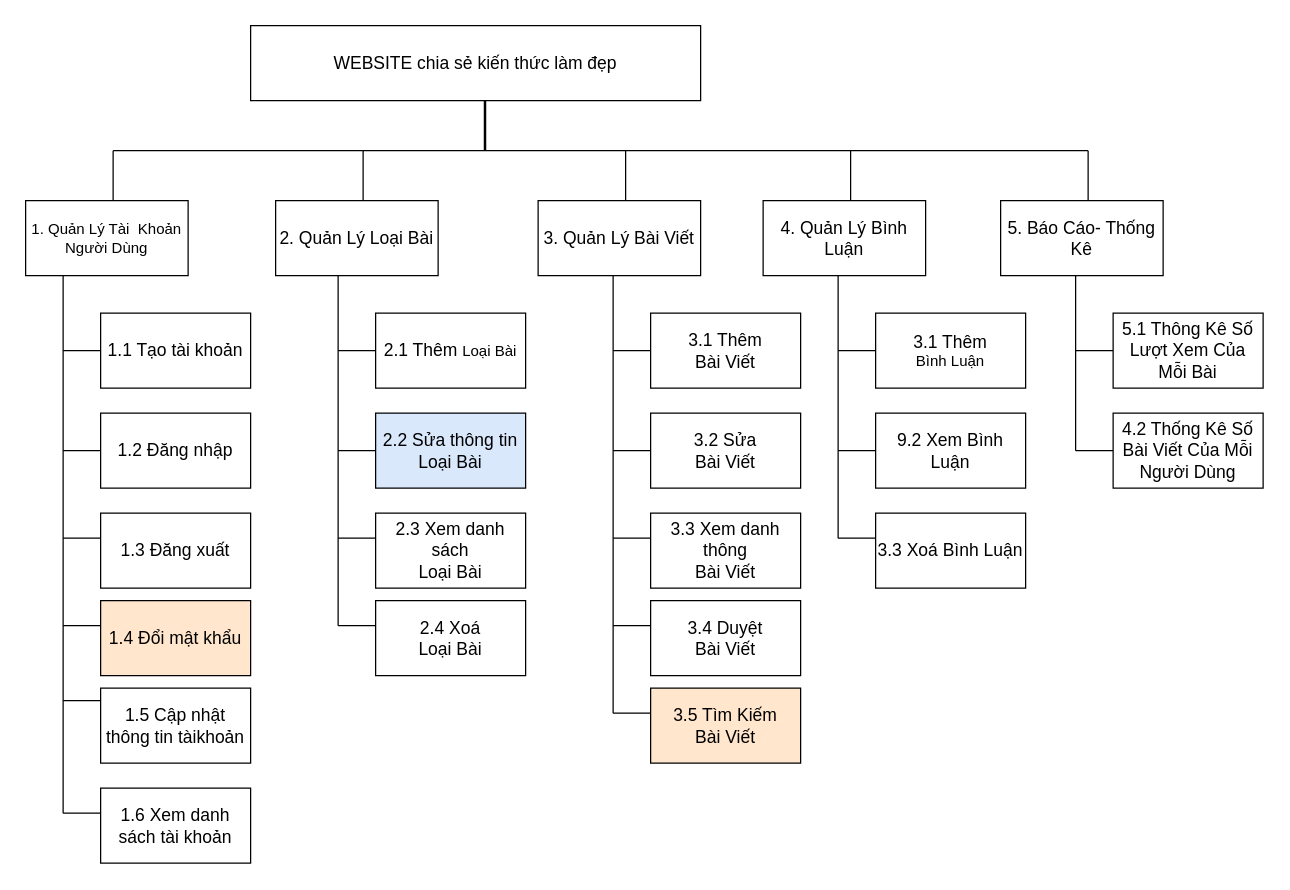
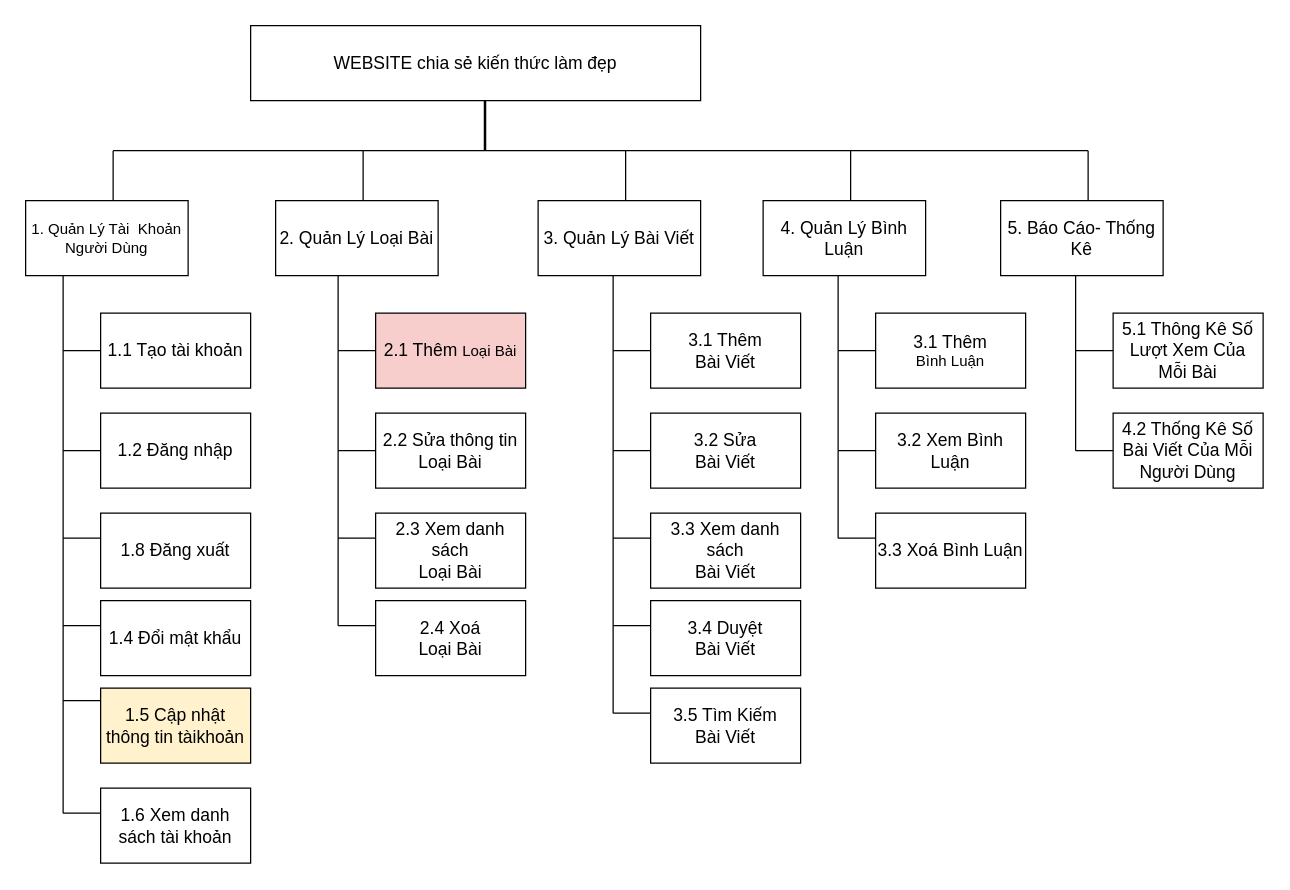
node "2.1 Thêm Loại Bài": fillcolor #ffffff -> #f8cecc
node "2.2 Sửa thông tin Loại Bài": fillcolor #dae8fc -> #ffffff
node "9.2 Xem Bình Luận": label "9.2 Xem Bình Luận" -> "3.2 Xem Bình Luận"
node "1.3 Đăng xuất": label "1.3 Đăng xuất" -> "1.8 Đăng xuất"
node "3.3 Xem danh thông Bài Viết": label "3.3 Xem danh thông Bài Viết" -> "3.3 Xem danh sách Bài Viết"
node "1.4 Đổi mật khẩu": fillcolor #ffe6cc -> #ffffff
node "1.5 Cập nhật thông tin tàikhoản": fillcolor #ffffff -> #fff2cc
node "3.5 Tìm Kiếm Bài Viết": fillcolor #ffe6cc -> #ffffff
